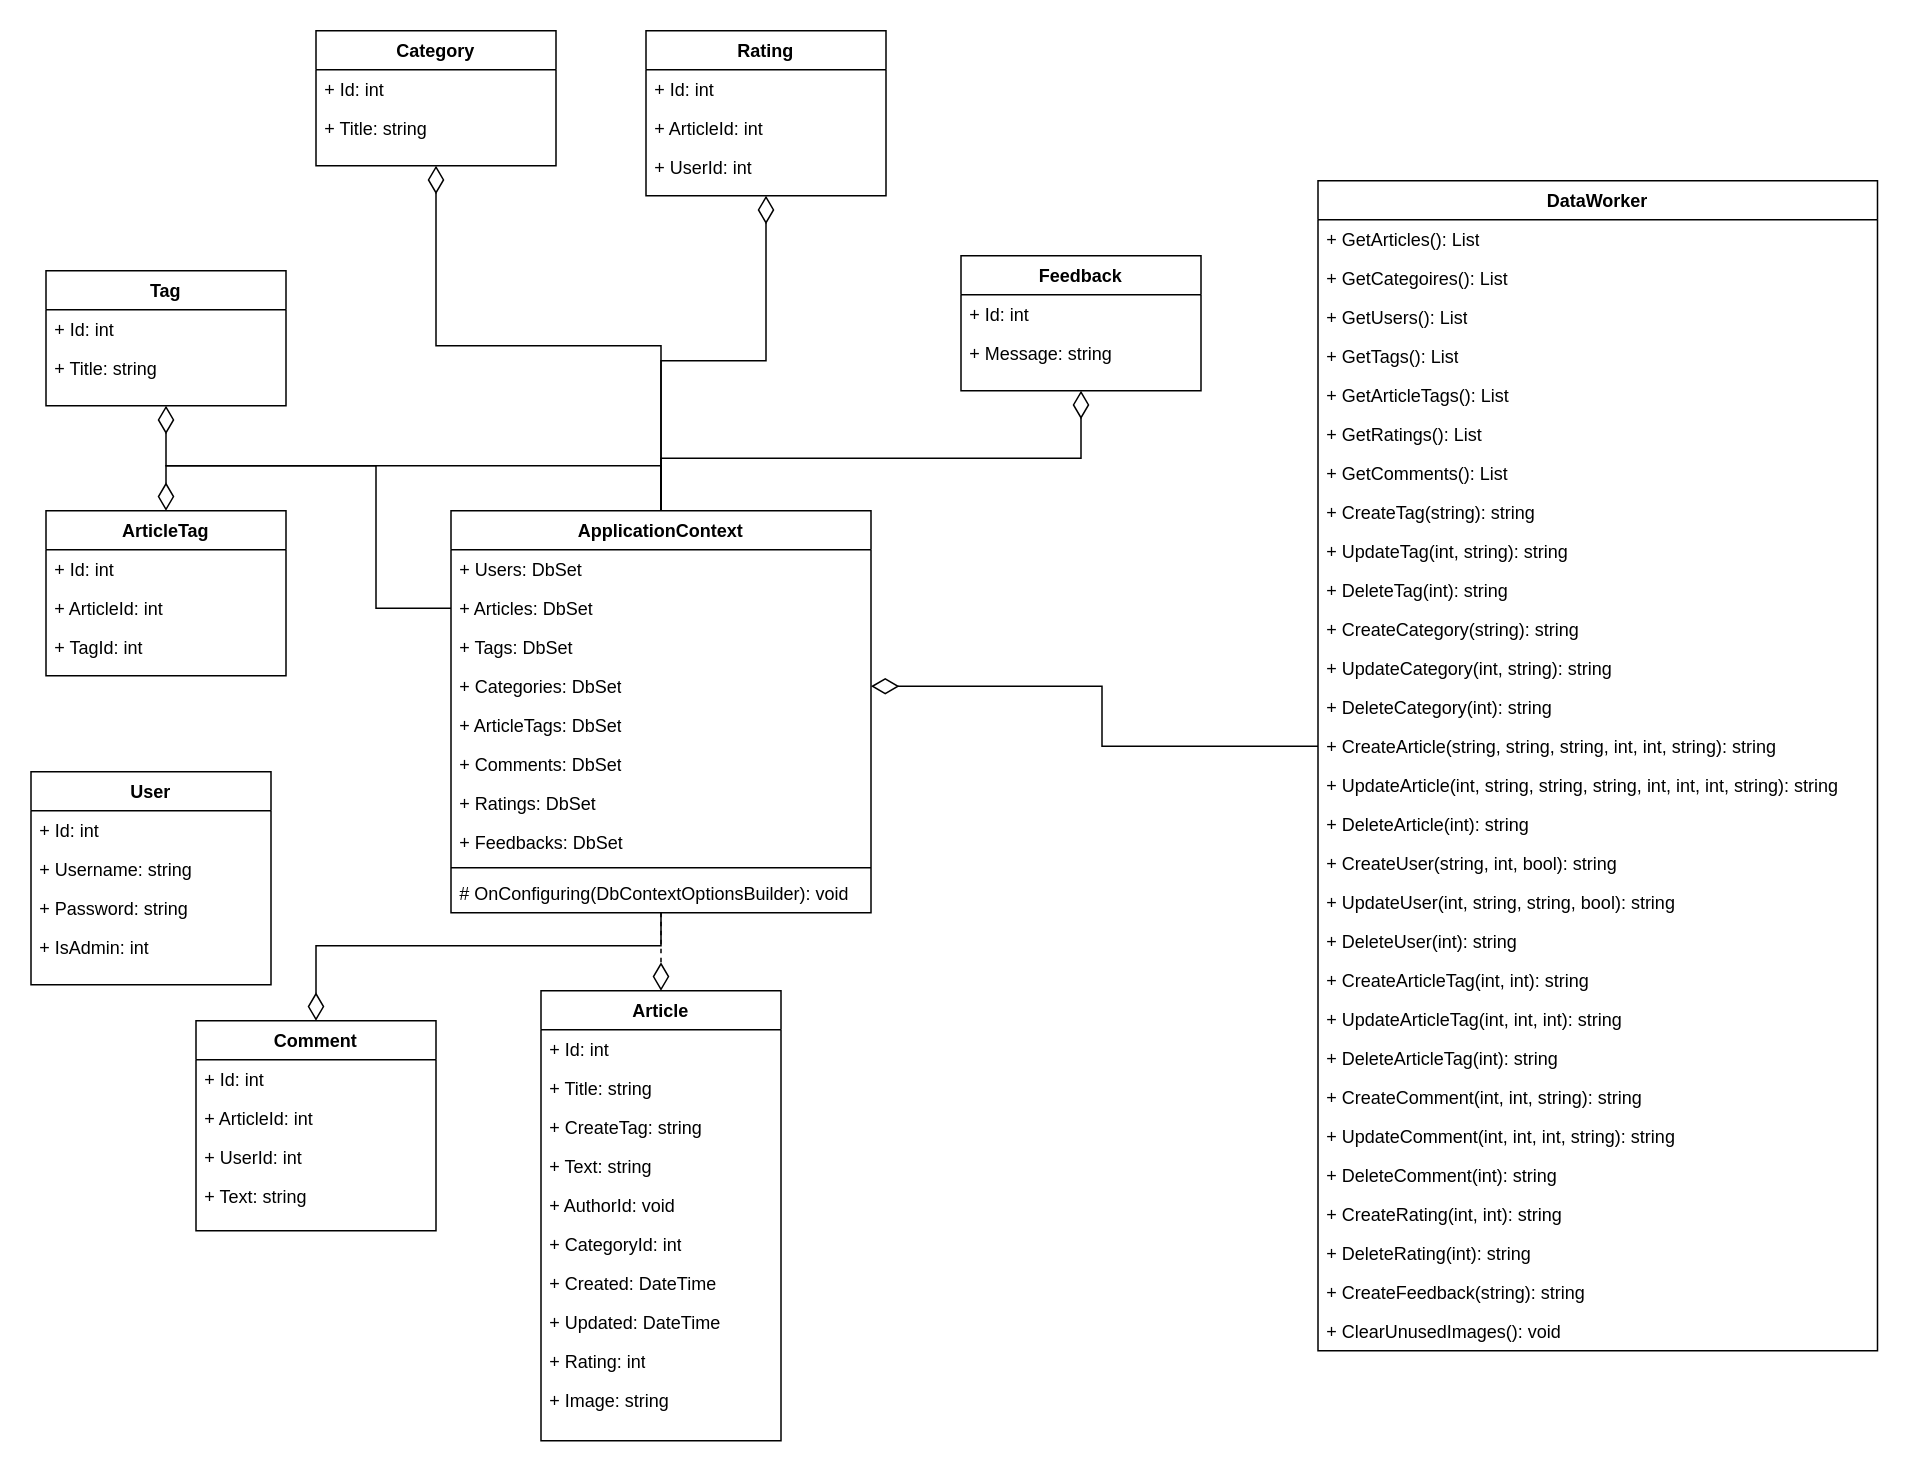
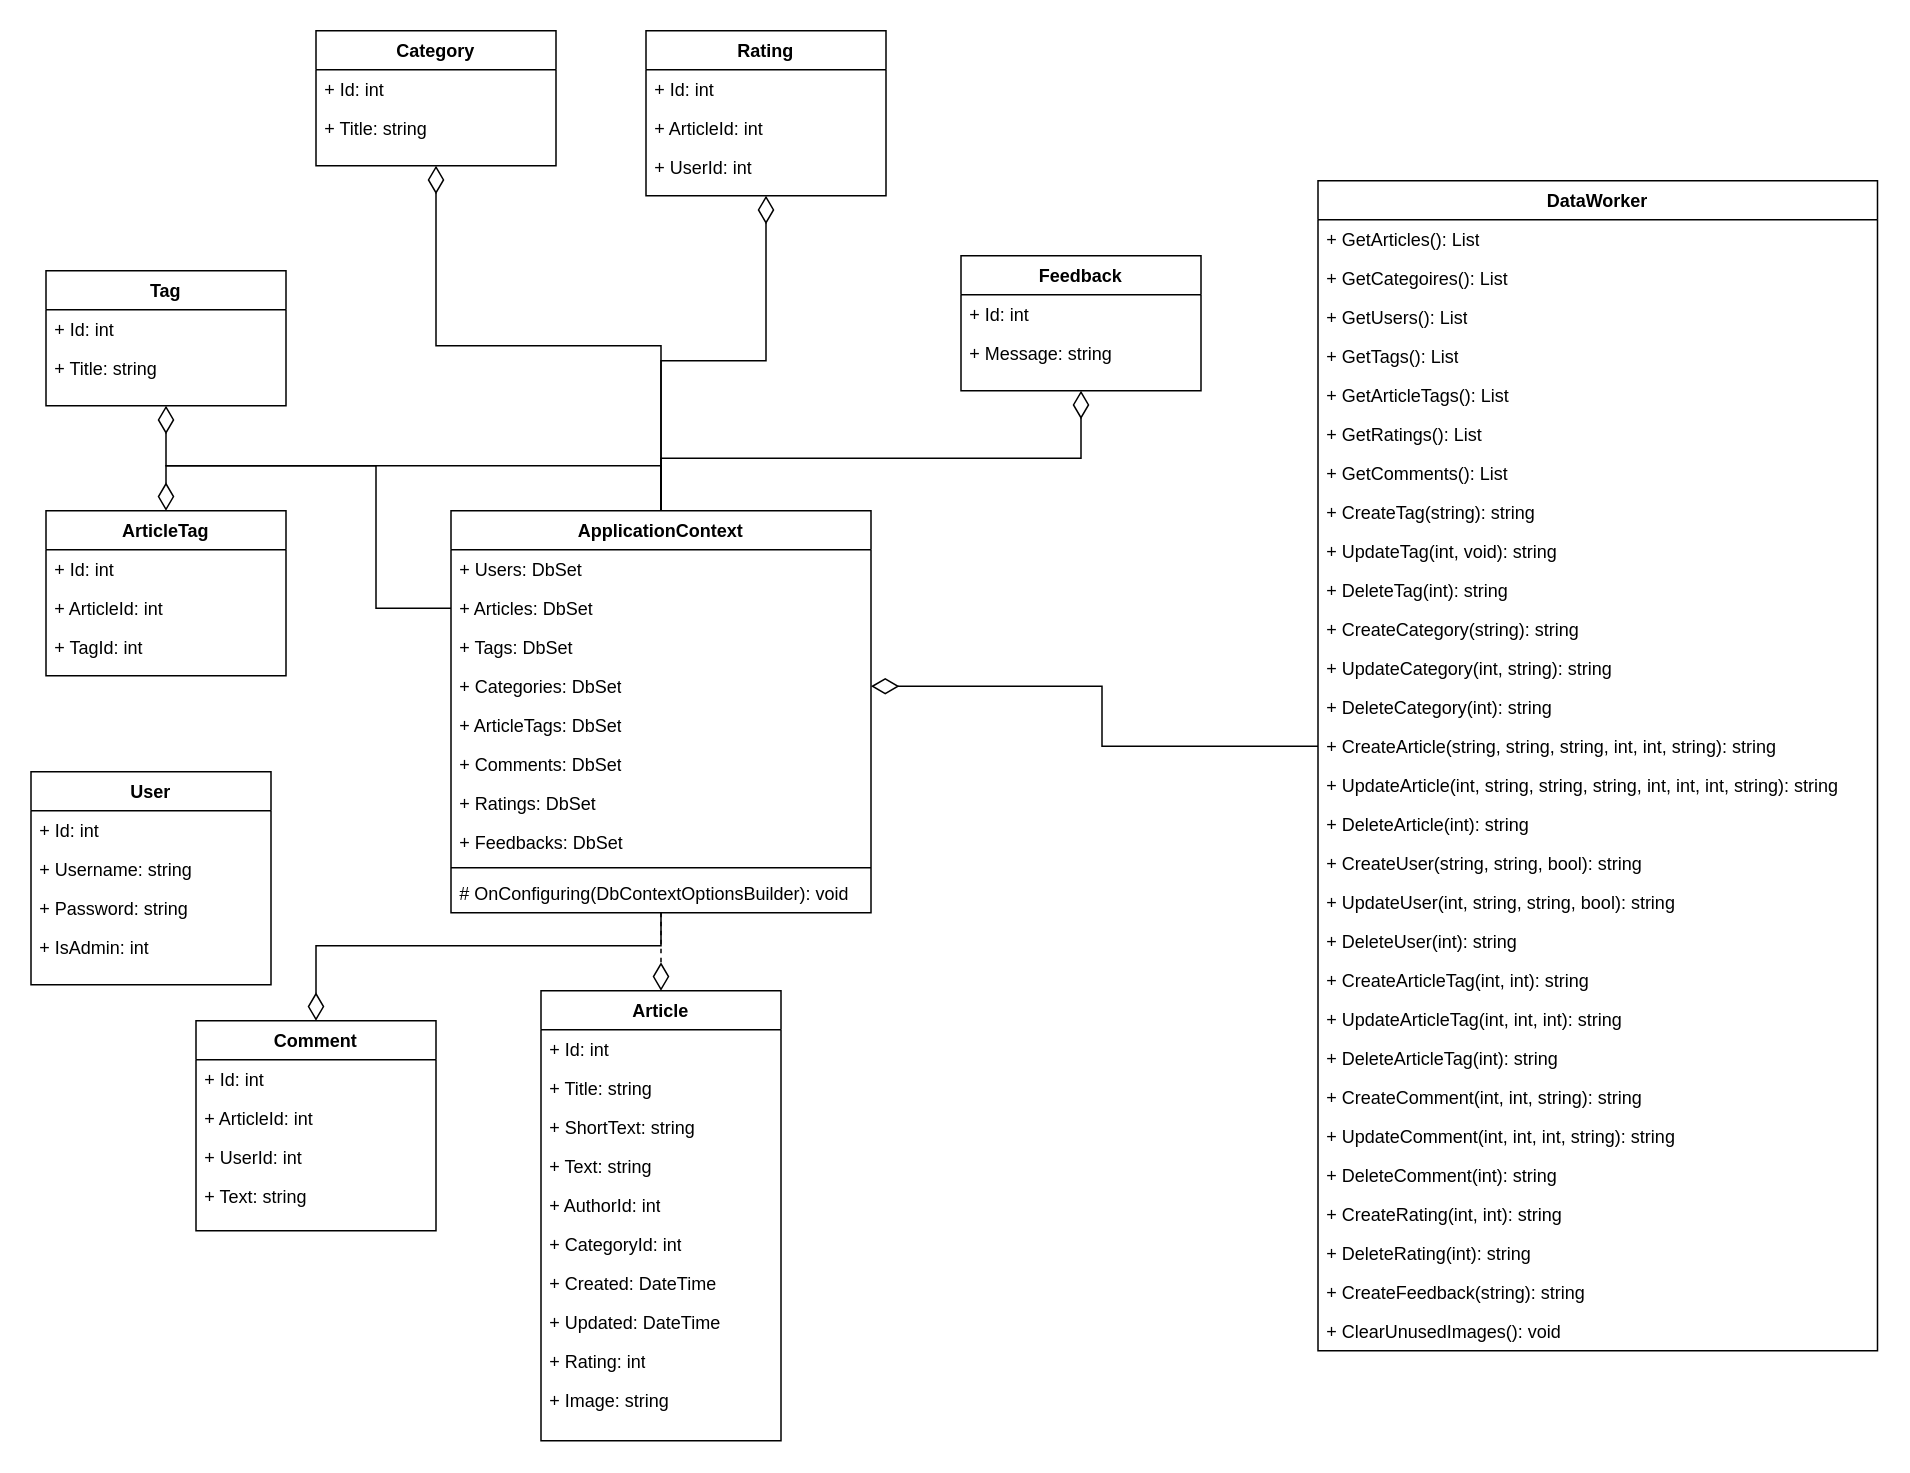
node "+ UpdateTag(int, string): string": label "+ UpdateTag(int, string): string" -> "+ UpdateTag(int, void): string"
node "+ CreateUser(string, int, bool): string": label "+ CreateUser(string, int, bool): string" -> "+ CreateUser(string, string, bool): string"
node "+ CreateTag: string": label "+ CreateTag: string" -> "+ ShortText: string"
node "+ AuthorId: void": label "+ AuthorId: void" -> "+ AuthorId: int"
